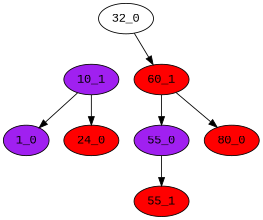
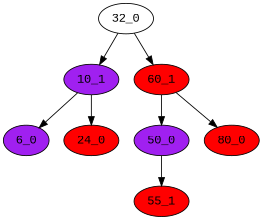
edge "32_0" -> "10_1": added
node "1_0": label "1_0" -> "6_0"
node "55_0": label "55_0" -> "50_0"
